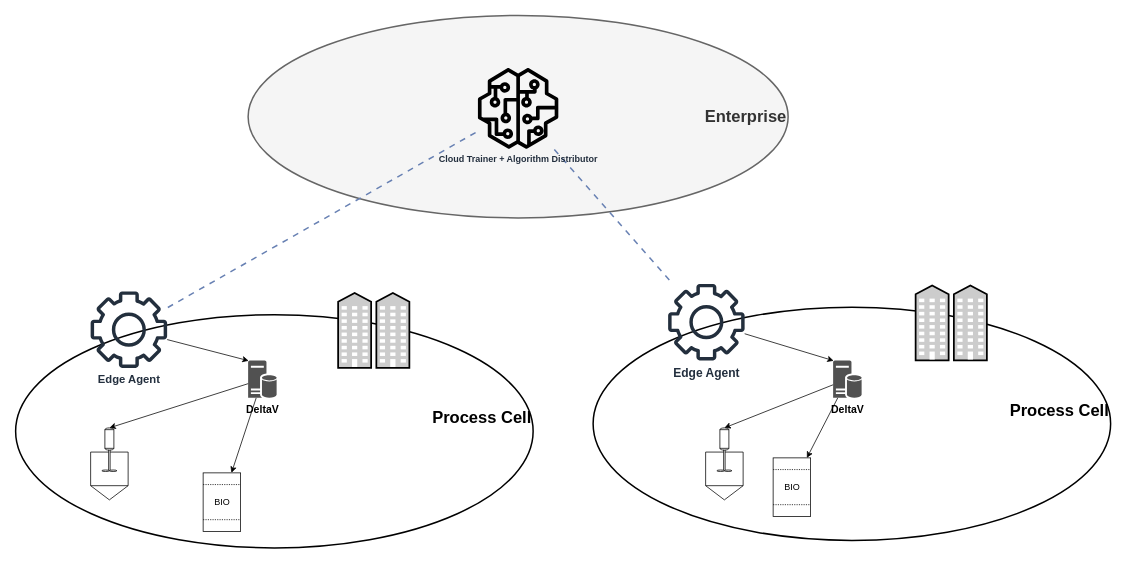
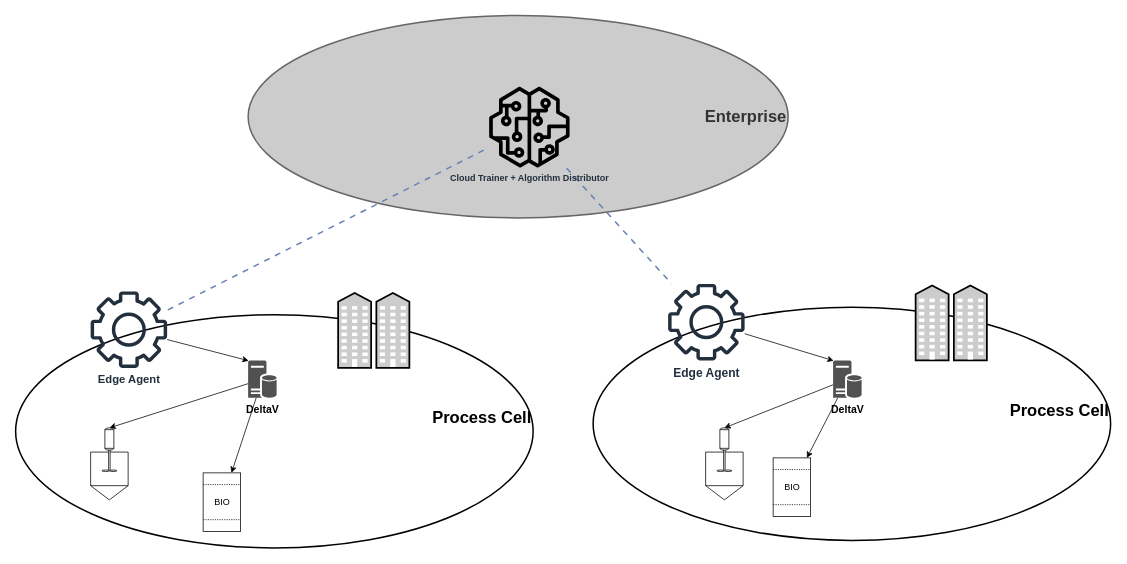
node "Cloud Trainer + Algorithm Distributor": moved (518, 108) -> (529, 127)
node "Enterprise": fillcolor #f5f5f5 -> #cccccc
